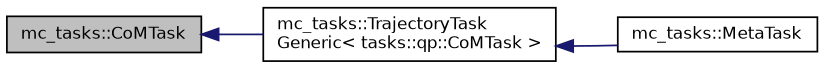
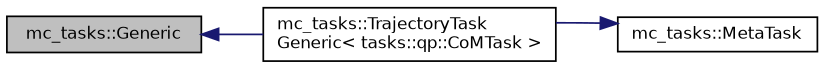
node "mc_tasks::CoMTask": label "mc_tasks::CoMTask" -> "mc_tasks::Generic"
edge "mc_tasks::MetaTask" -> "mc_tasks::TrajectoryTask Generic< tasks::qp::CoMTask >": reversed
